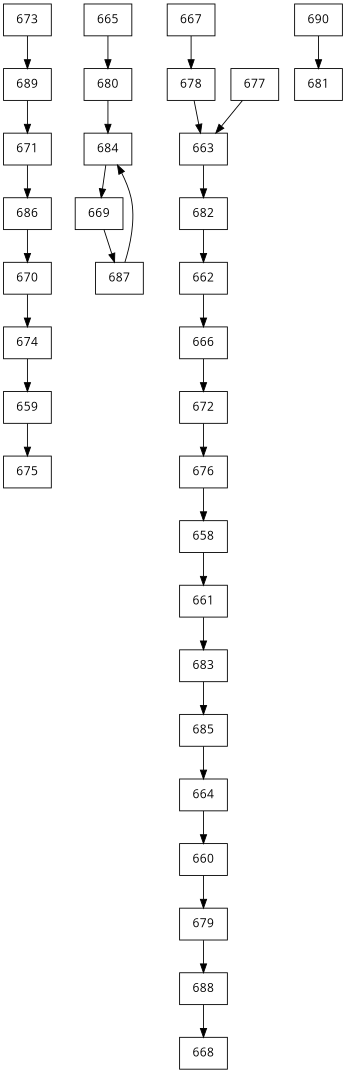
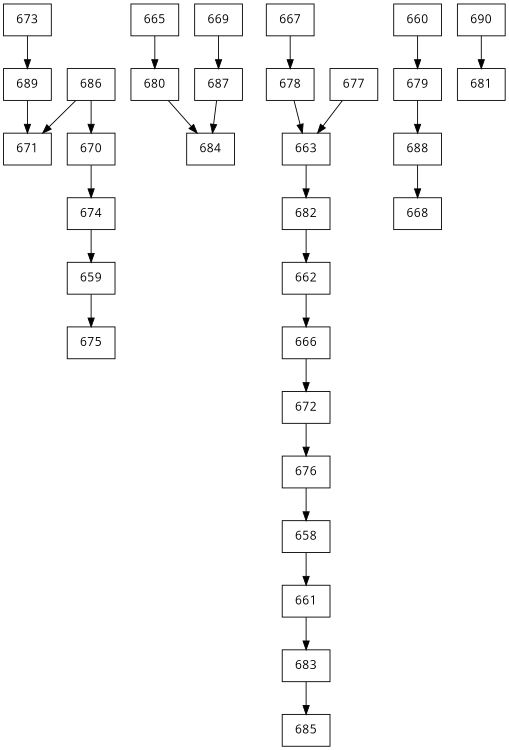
edge "671" -> "686": reversed
edge "684" -> "669": removed
node "664": removed
